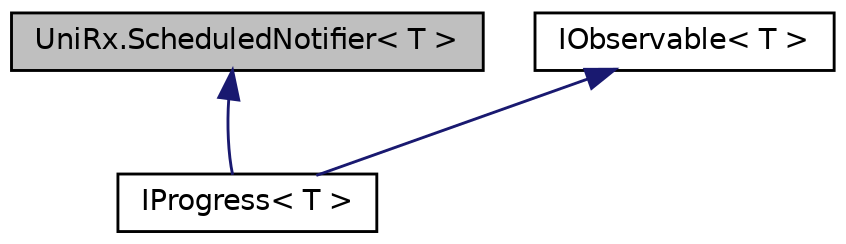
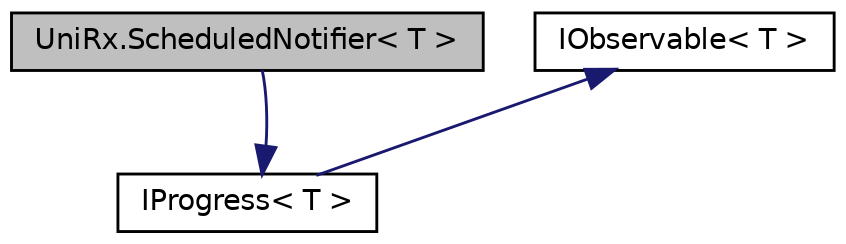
edge "IProgress< T >" -> "UniRx.ScheduledNotifier< T >": reversed
